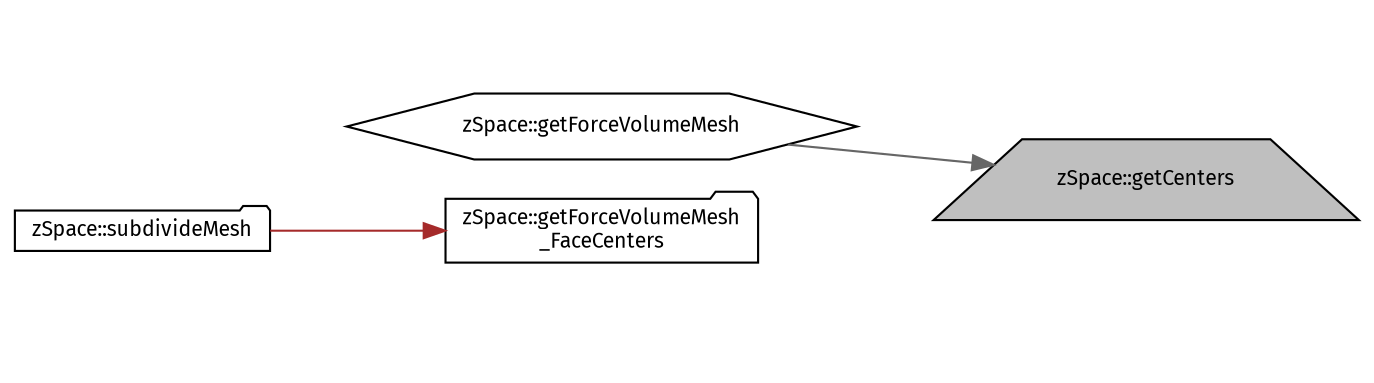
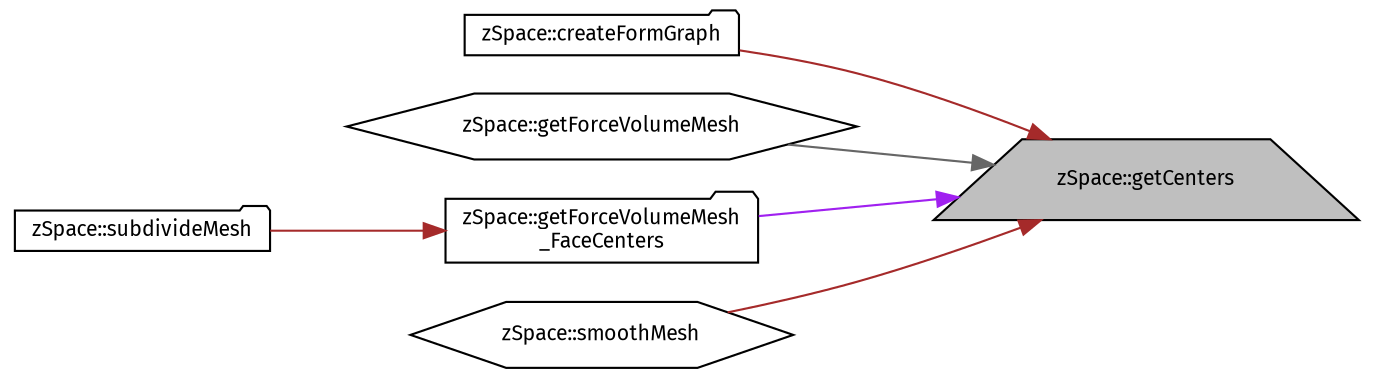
node "zSpace::createFormGraph": added
edge "zSpace::getForceVolumeMesh _FaceCenters" -> "zSpace::getCenters": added
node "zSpace::smoothMesh": added
